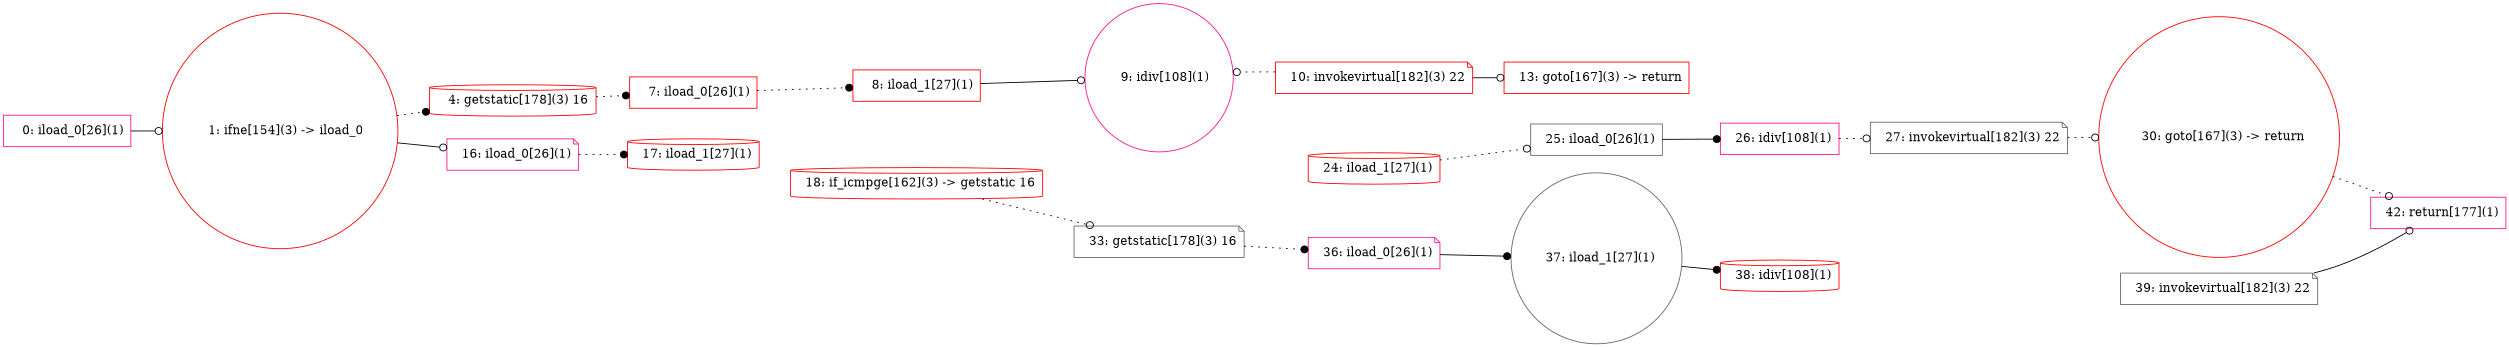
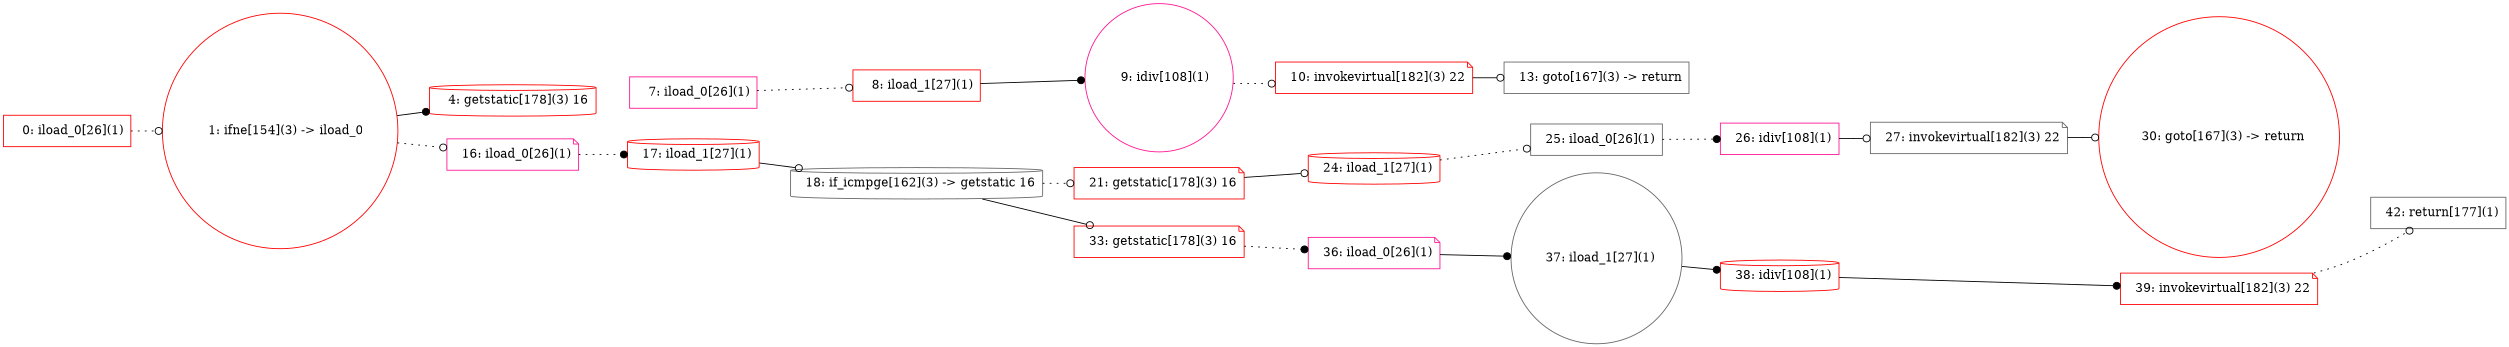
edge "10: invokevirtual[182](3) 22" -> "9: idiv[108](1)": reversed
node "13: goto[167](3) -> return": color red -> gray40
edge "8: iload_1[27](1)" -> "9: idiv[108](1)": arrowhead odot -> dot
edge "7: iload_0[26](1)" -> "8: iload_1[27](1)": arrowhead dot -> odot
node "7: iload_0[26](1)": color red -> deeppink
edge "4: getstatic[178](3) 16" -> "7: iload_0[26](1)": removed
edge "1: ifne[154](3) -> iload_0" -> "4: getstatic[178](3) 16": style dotted -> solid
node "0: iload_0[26](1)": color deeppink -> red
edge "0: iload_0[26](1)" -> "1: ifne[154](3) -> iload_0": style solid -> dotted
edge "26: idiv[108](1)" -> "27: invokevirtual[182](3) 22": style dotted -> solid
edge "27: invokevirtual[182](3) 22" -> "30: goto[167](3) -> return": style dotted -> solid
edge "25: iload_0[26](1)" -> "26: idiv[108](1)": style solid -> dotted
edge "1: ifne[154](3) -> iload_0" -> "16: iload_0[26](1)": style solid -> dotted
edge "17: iload_1[27](1)" -> "18: if_icmpge[162](3) -> getstatic 16": added
node "18: if_icmpge[162](3) -> getstatic 16": color red -> gray40
node "21: getstatic[178](3) 16": added
edge "30: goto[167](3) -> return" -> "42: return[177](1)": removed
edge "18: if_icmpge[162](3) -> getstatic 16" -> "33: getstatic[178](3) 16": style dotted -> solid
node "42: return[177](1)": color deeppink -> gray40
node "33: getstatic[178](3) 16": color gray40 -> red
edge "39: invokevirtual[182](3) 22" -> "42: return[177](1)": style solid -> dotted
edge "38: idiv[108](1)" -> "39: invokevirtual[182](3) 22": added
node "39: invokevirtual[182](3) 22": color gray40 -> red
